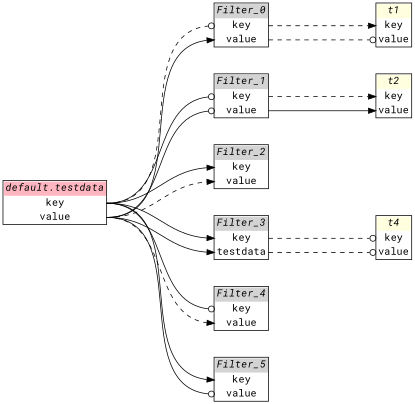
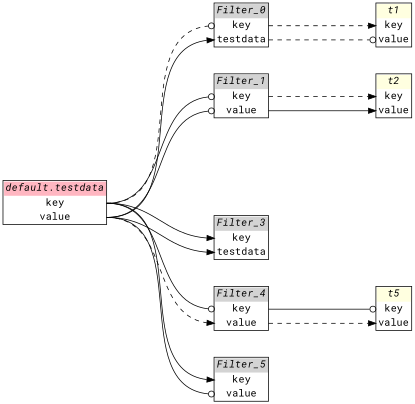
node "Filter_0": text "value" -> "testdata"
node "Filter_2": removed
node "t4": removed
node "t5": added
